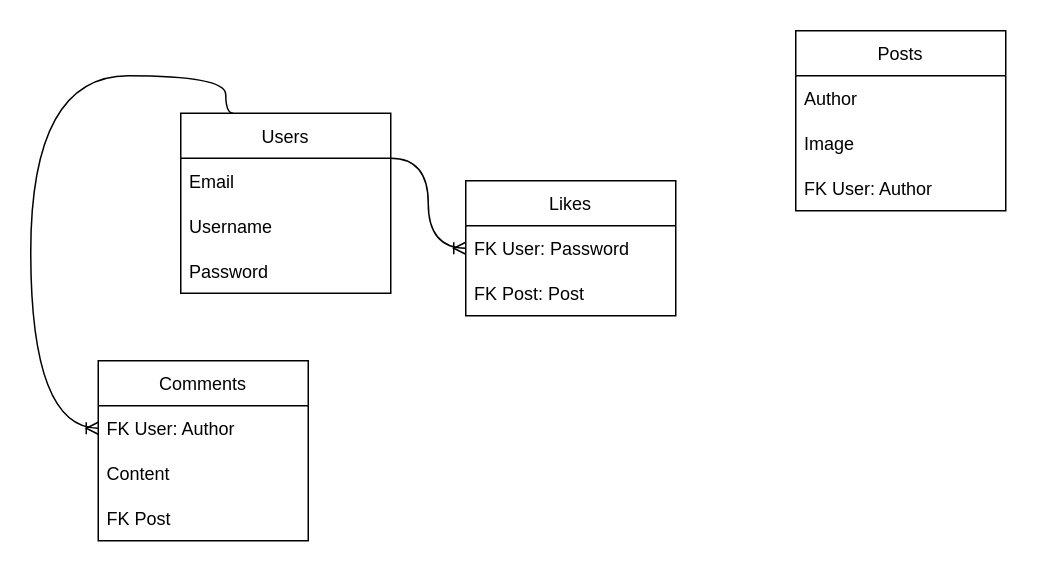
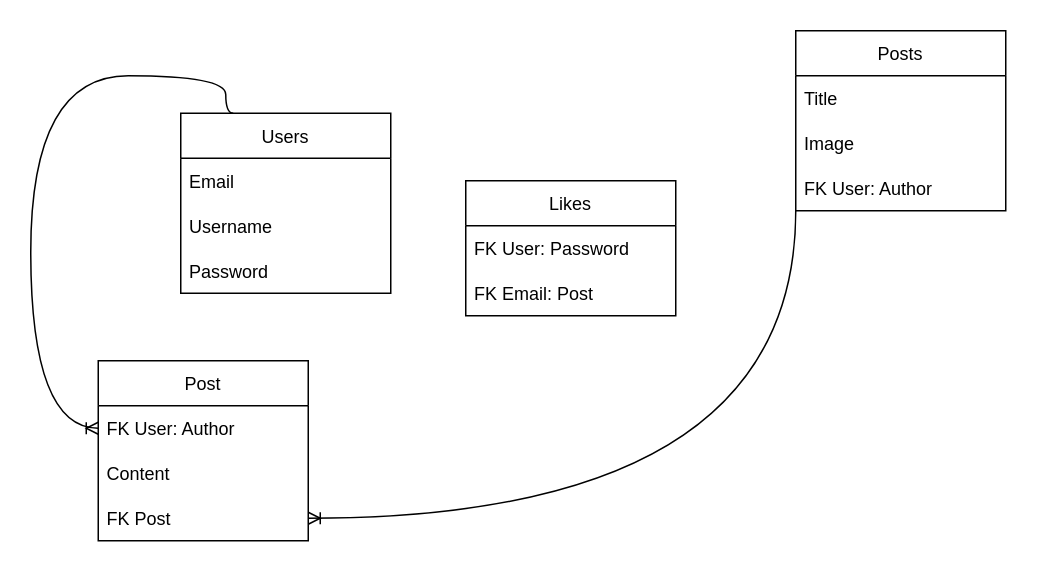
node "Author": label "Author" -> "Title"
edge "Users" -> "FK User: Password": removed
node "FK Post: Post": label "FK Post: Post" -> "FK Email: Post"
node "Comments": label "Comments" -> "Post"
edge "Posts" -> "FK Post": added
